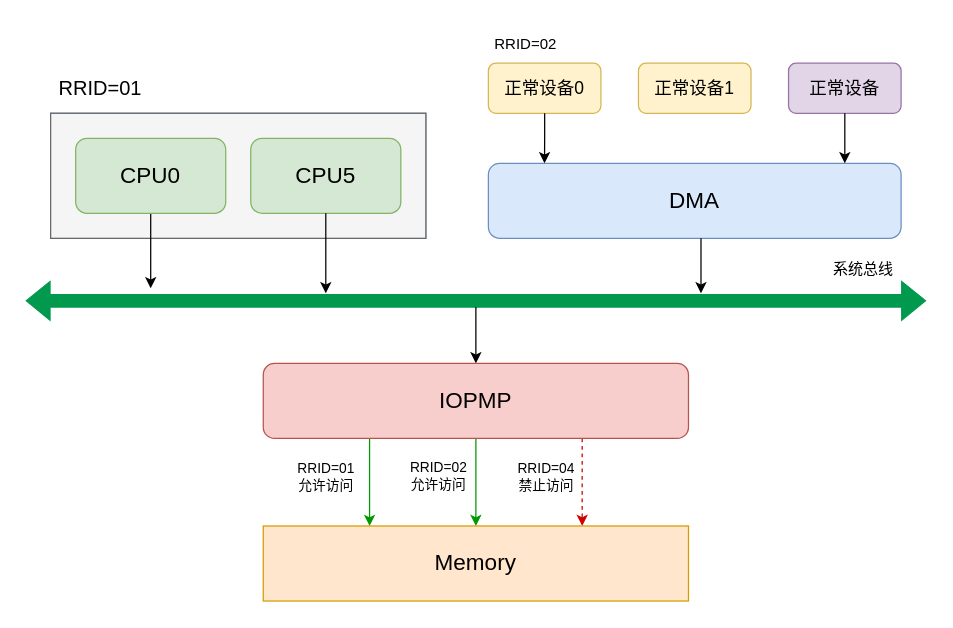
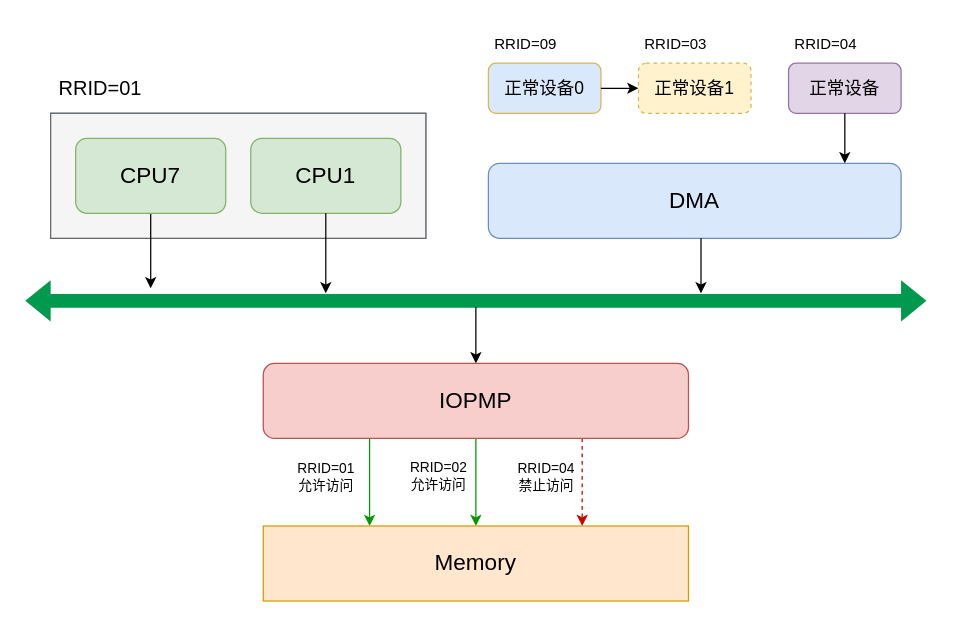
node "RRID=02": label "RRID=02" -> "RRID=09"
node "RRID=03": added
node "RRID=04": added
node "正常设备0": fillcolor #fff2cc -> #dae8fc
node "正常设备1": style solid -> dashed
edge "正常设备0" -> "DMA": now "正常设备0" -> "正常设备1"
node "CPU0": label "CPU0" -> "CPU7"
node "CPU5": label "CPU5" -> "CPU1"
node "系统总线": removed
